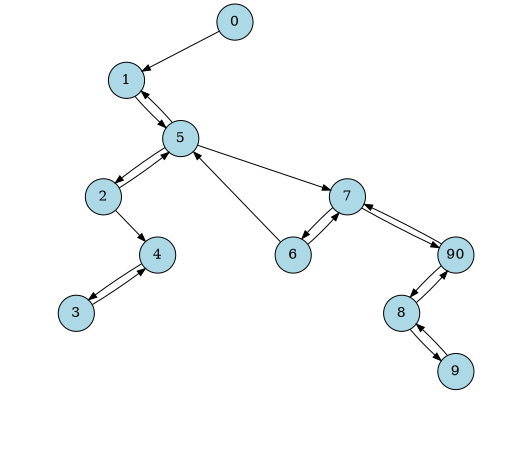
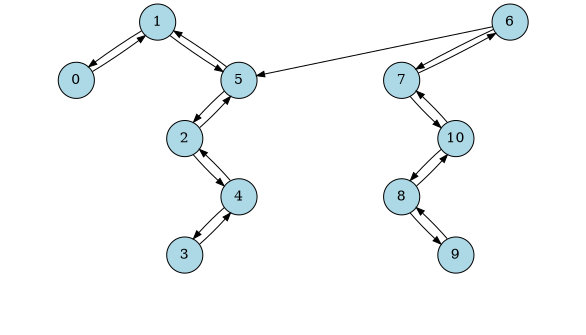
edge "1" -> "0": added
edge "5" -> "7": removed
edge "4" -> "2": added
node "90": label "90" -> "10"
